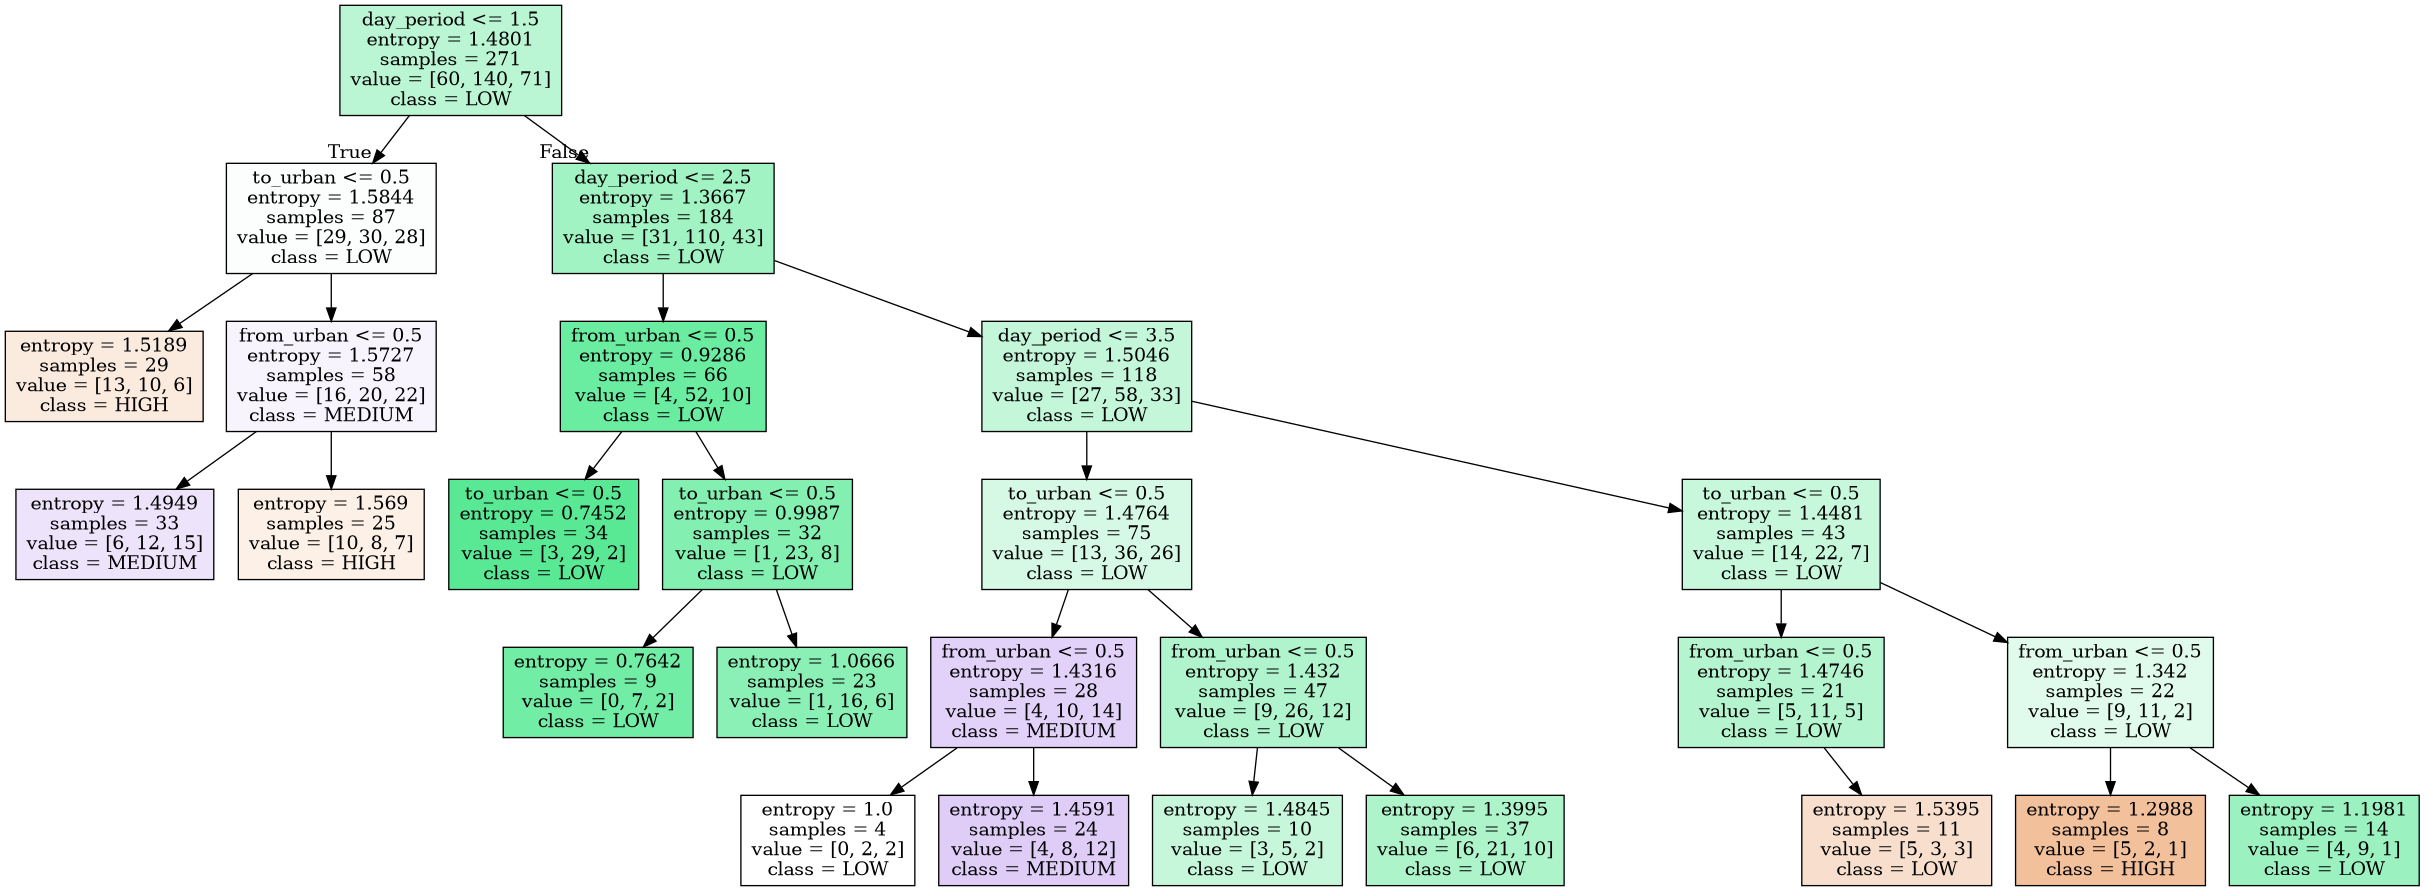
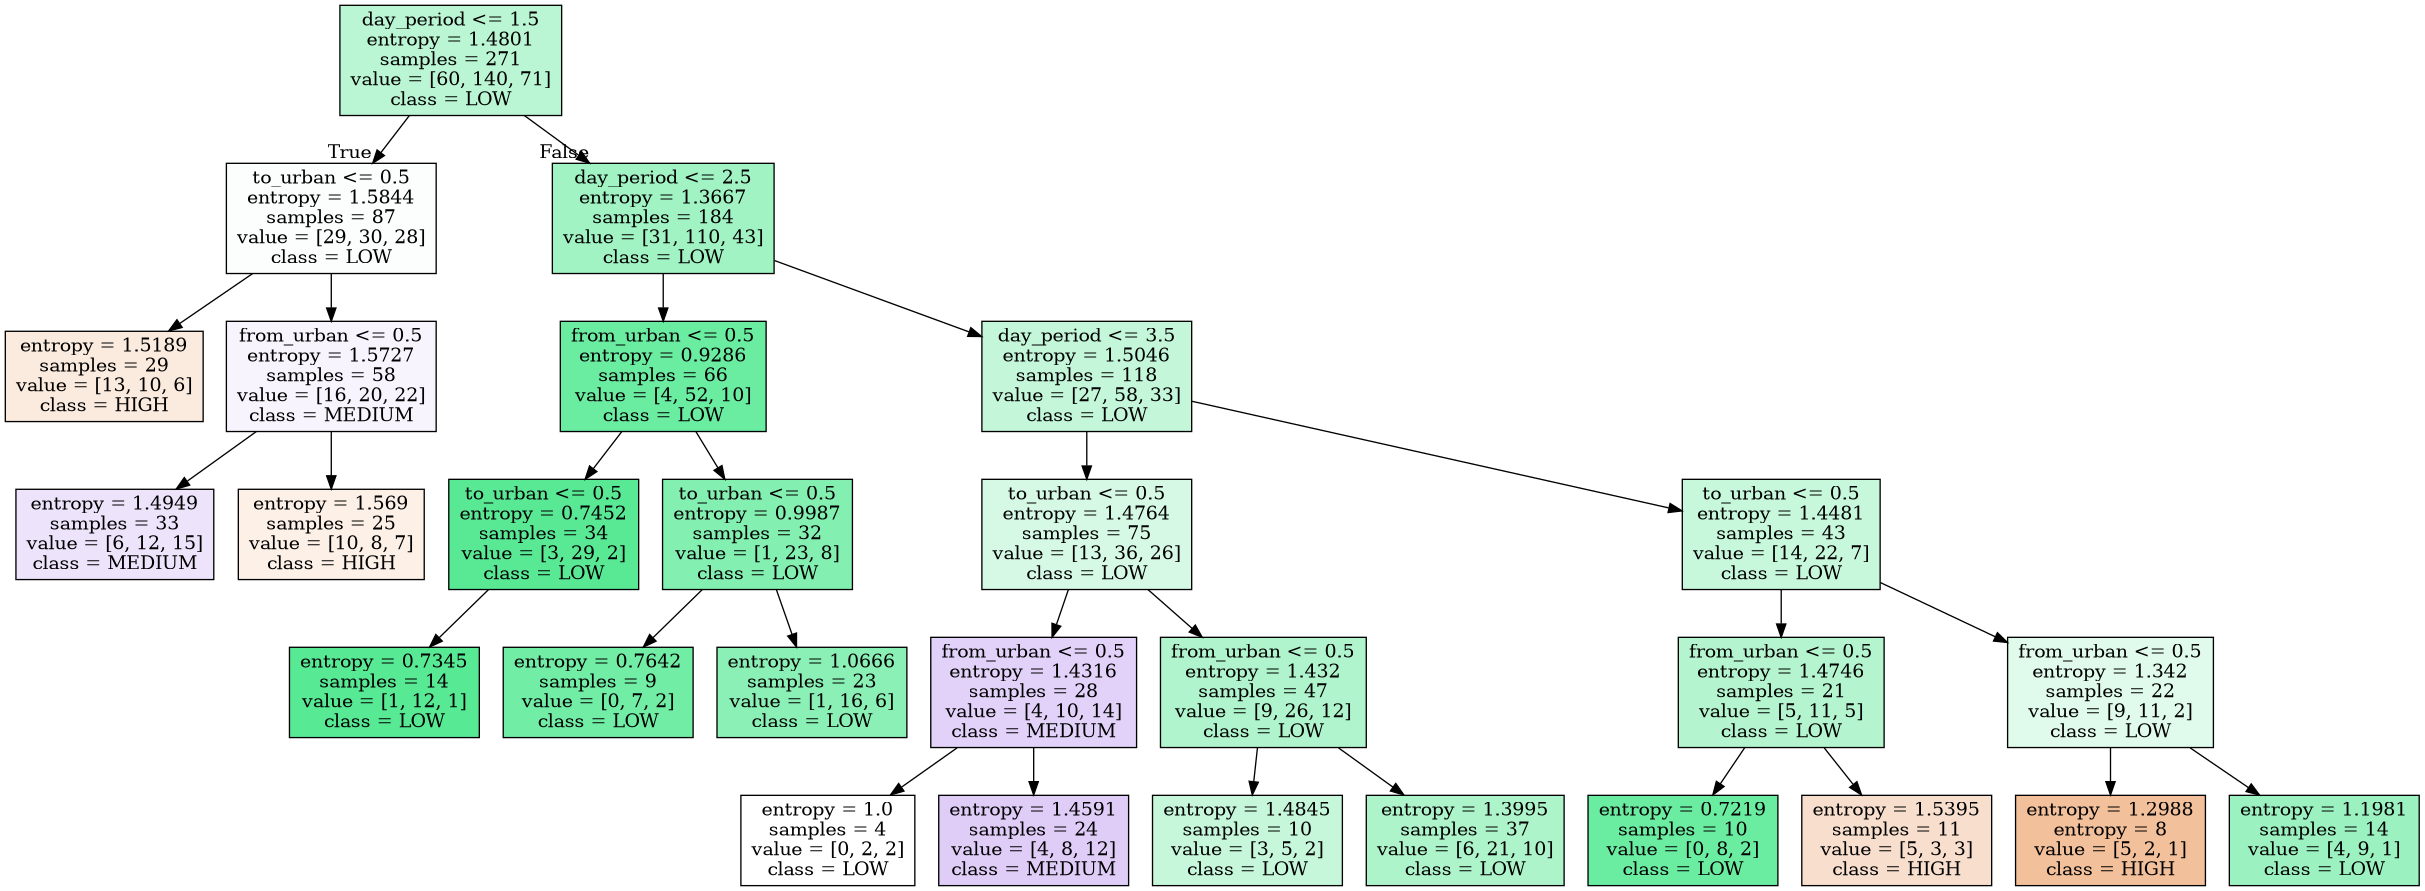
node "entropy = 0.7345 samples = 14 value = [1, 12, 1] class = LOW": added
node "entropy = 0.7219 samples = 10 value = [0, 8, 2] class = LOW": added
node "entropy = 1.5395 samples = 11 value = [5, 3, 3] class = LOW": label "entropy = 1.5395 samples = 11 value = [5, 3, 3] class = LOW" -> "entropy = 1.5395 samples = 11 value = [5, 3, 3] class = HIGH"
node "entropy = 1.2988 samples = 8 value = [5, 2, 1] class = HIGH": label "entropy = 1.2988 samples = 8 value = [5, 2, 1] class = HIGH" -> "entropy = 1.2988 entropy = 8 value = [5, 2, 1] class = HIGH"
